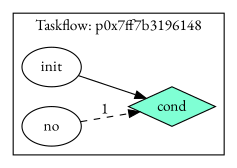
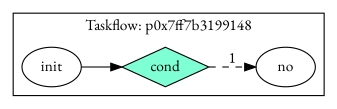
cluster "Taskflow: p0x7ff7b3196148": label "Taskflow: p0x7ff7b3196148" -> "Taskflow: p0x7ff7b3199148"
edge "no" -> "cond": reversed
